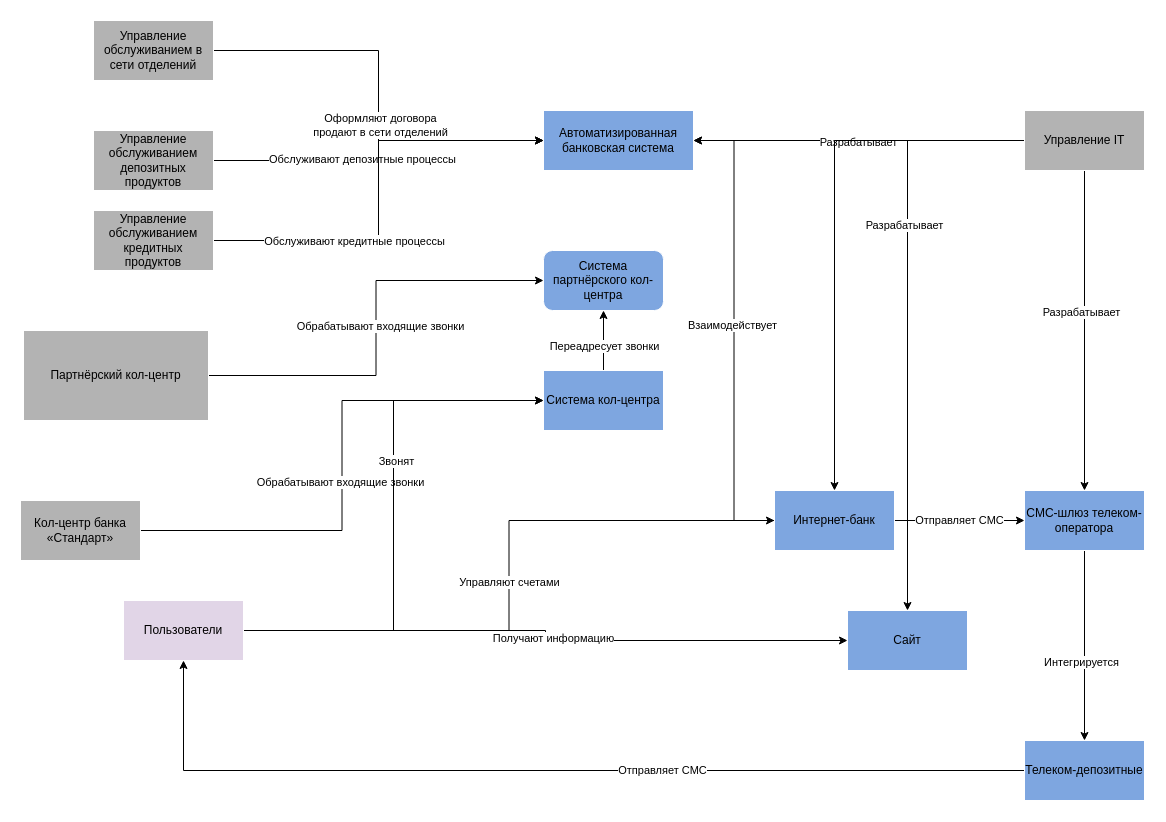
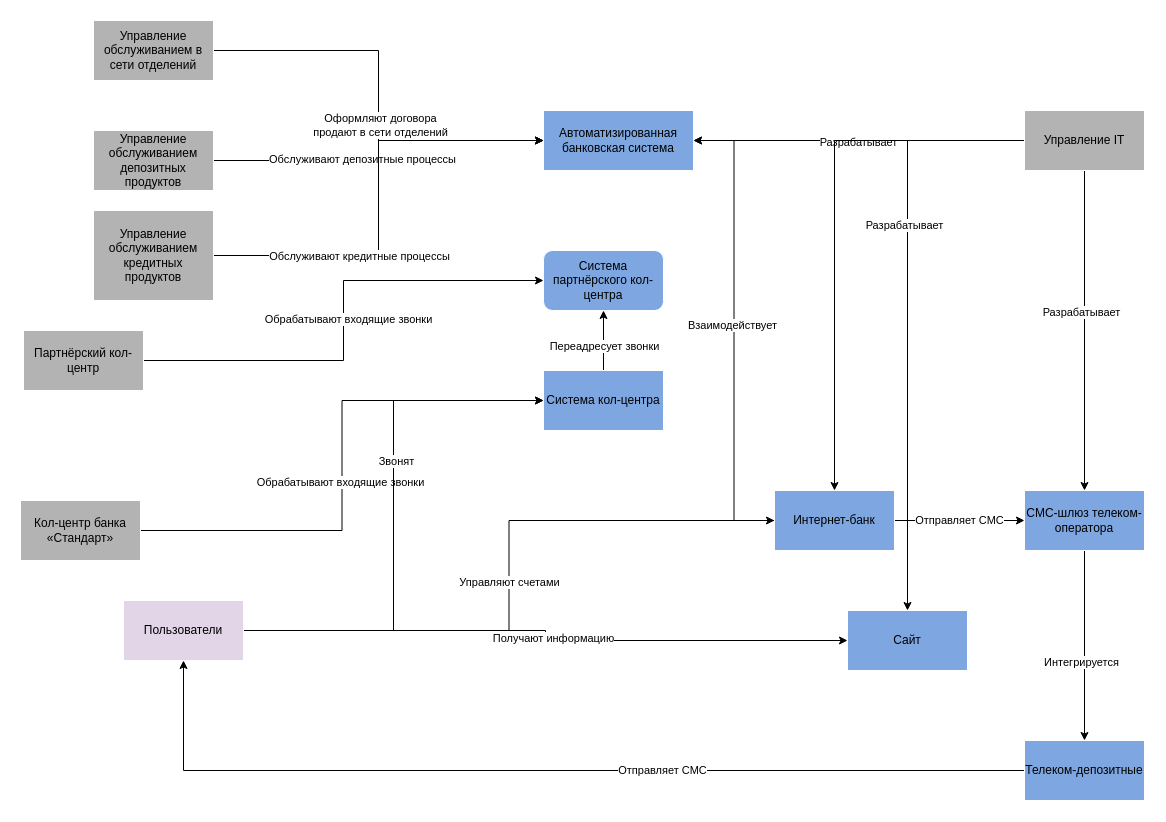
node "Управление обслуживанием кредитных продуктов": size 120x60 -> 120x90
node "Партнёрский кол-центр": size 185x90 -> 120x60
